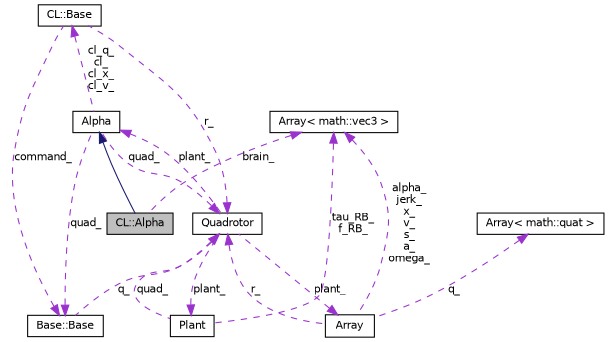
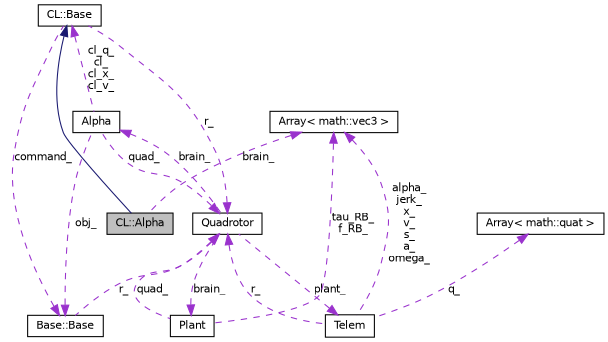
edge "Quadrotor" -> "Alpha": label "plant_" -> "brain_"
edge "CL::Alpha" -> "Alpha": now "CL::Alpha" -> "CL::Base"
edge "Alpha" -> "Base::Base": label "quad_" -> "obj_"
edge "Base::Base" -> "Quadrotor": label "q_" -> "r_"
edge "Quadrotor" -> "Plant": label "plant_" -> "brain_"
node "Array": label "Array" -> "Telem"
